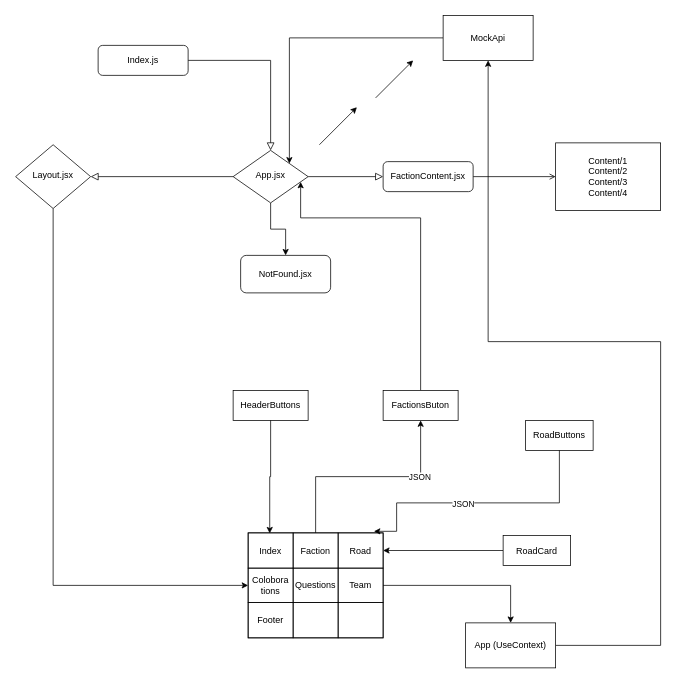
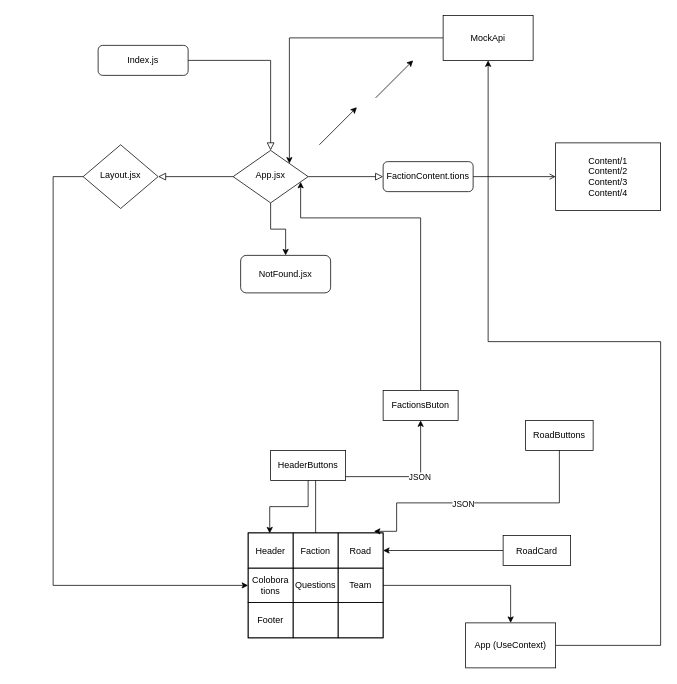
node "Layout.jsx": moved (53, 177) -> (120, 177)
node "FactionContent.jsx": label "FactionContent.jsx" -> "FactionContent.tions"
node "HeaderButtons": moved (270, 405) -> (308, 465)
node "Index": label "Index" -> "Header"
